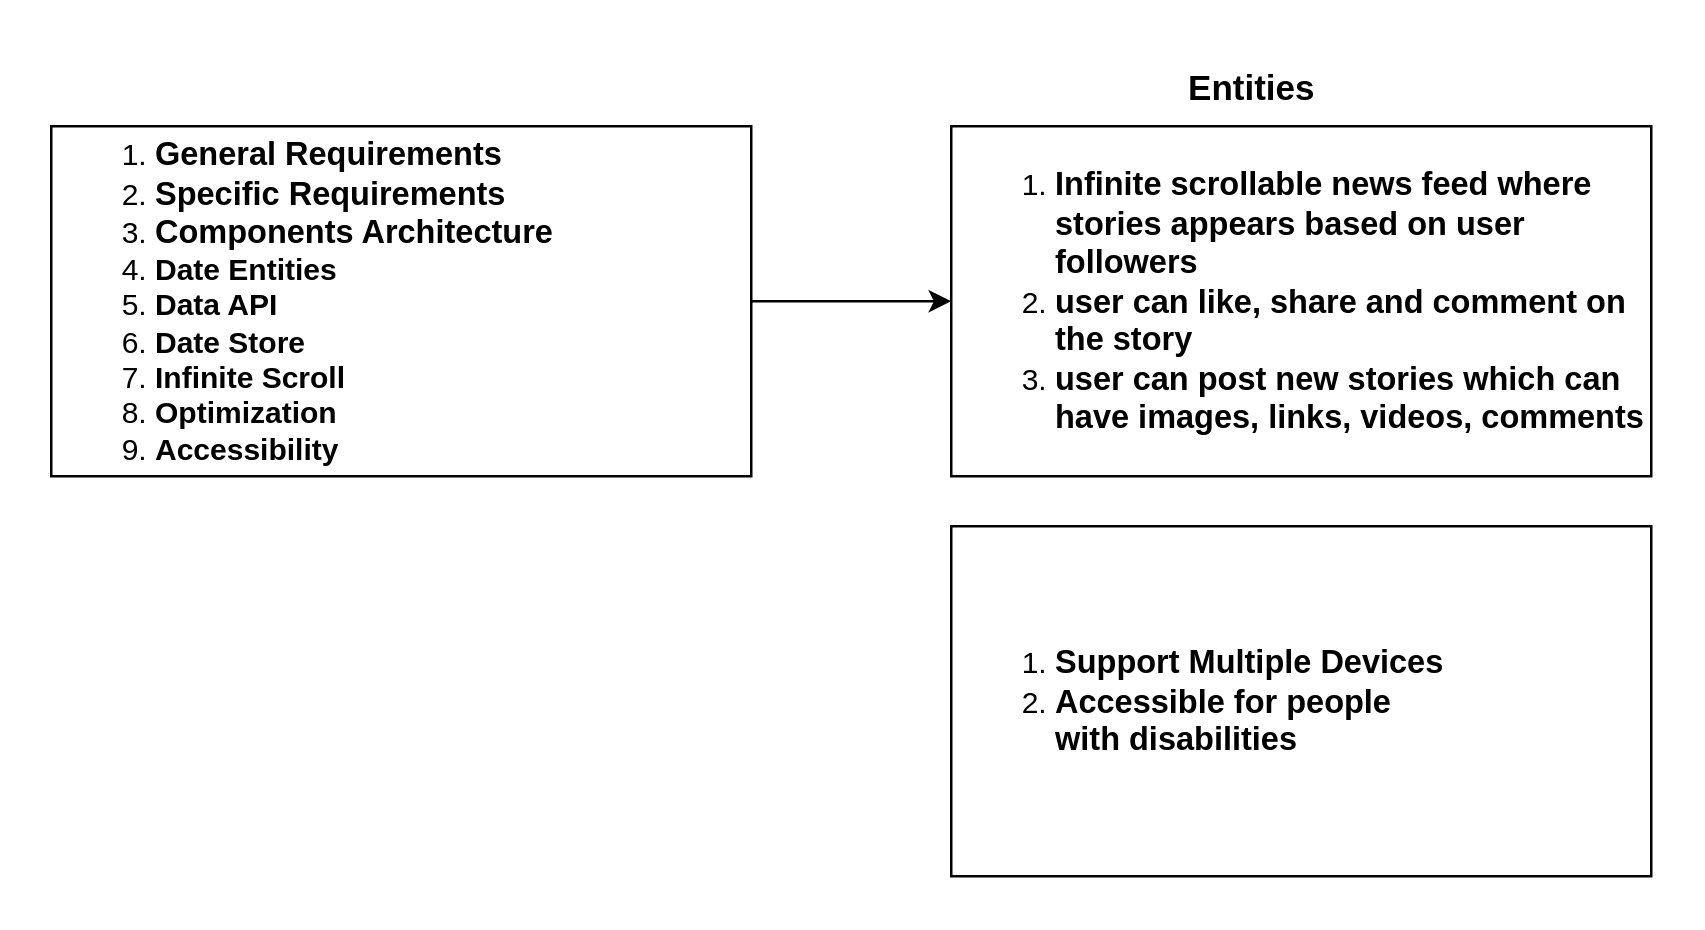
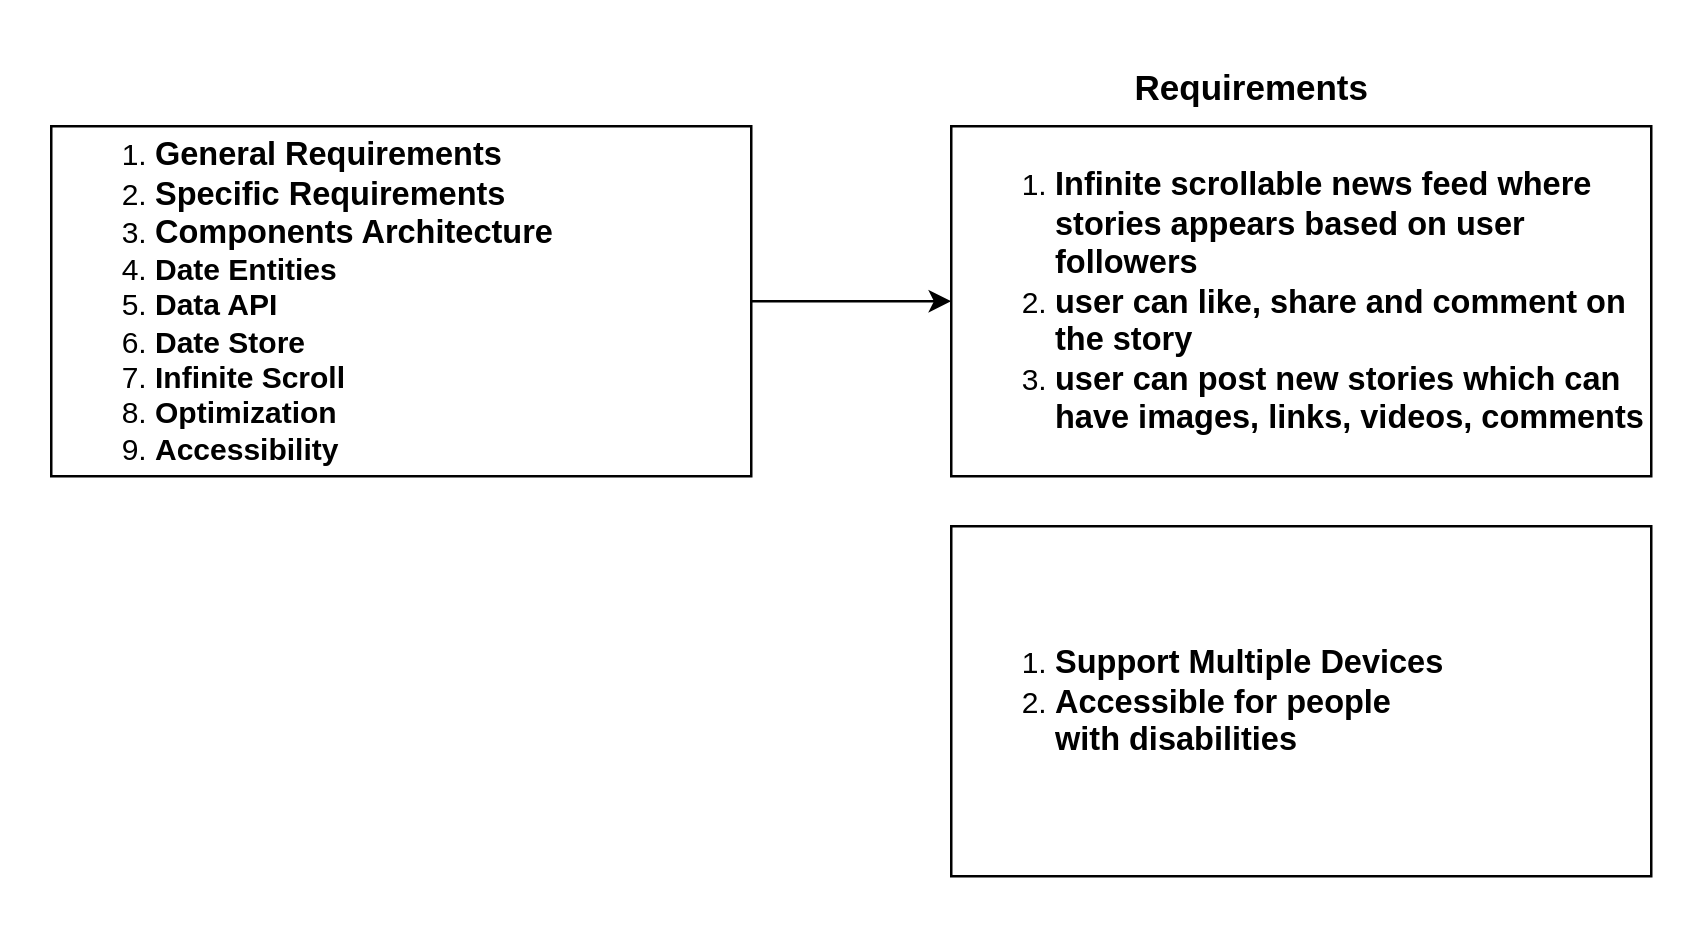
node "Entities": label "Entities" -> "Requirements"
